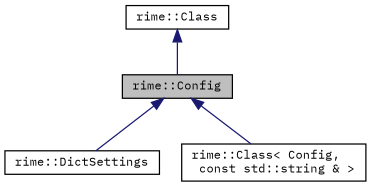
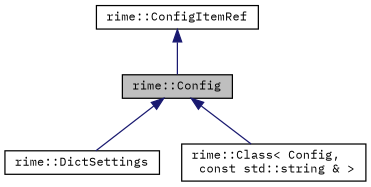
node "rime::Class": label "rime::Class" -> "rime::ConfigItemRef"
